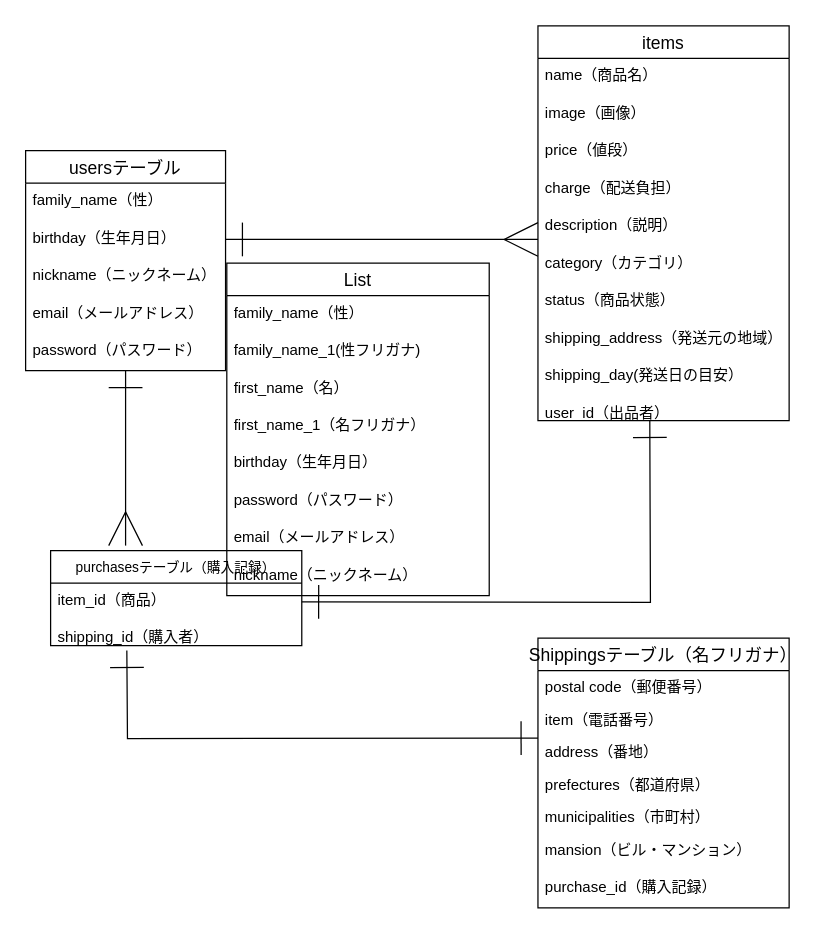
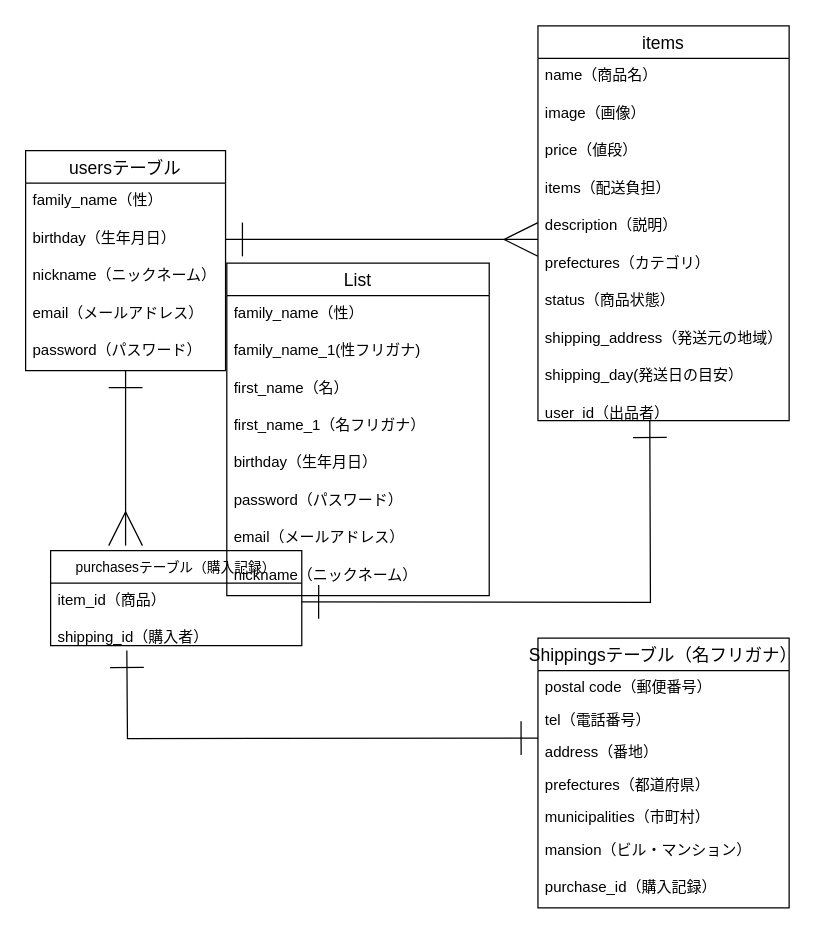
node "charge（配送負担）": label "charge（配送負担）" -> "items（配送負担）"
node "category（カテゴリ）": label "category（カテゴリ）" -> "prefectures（カテゴリ）"
node "item（電話番号）": label "item（電話番号）" -> "tel（電話番号）"
